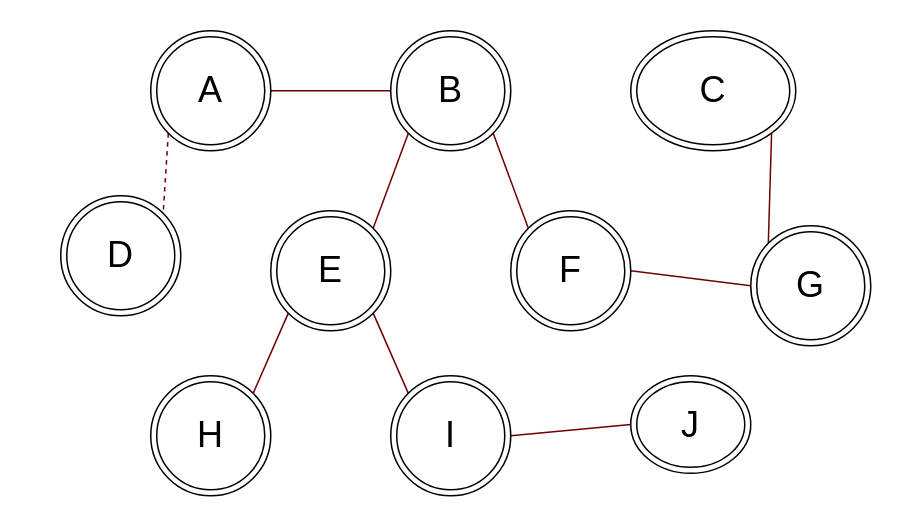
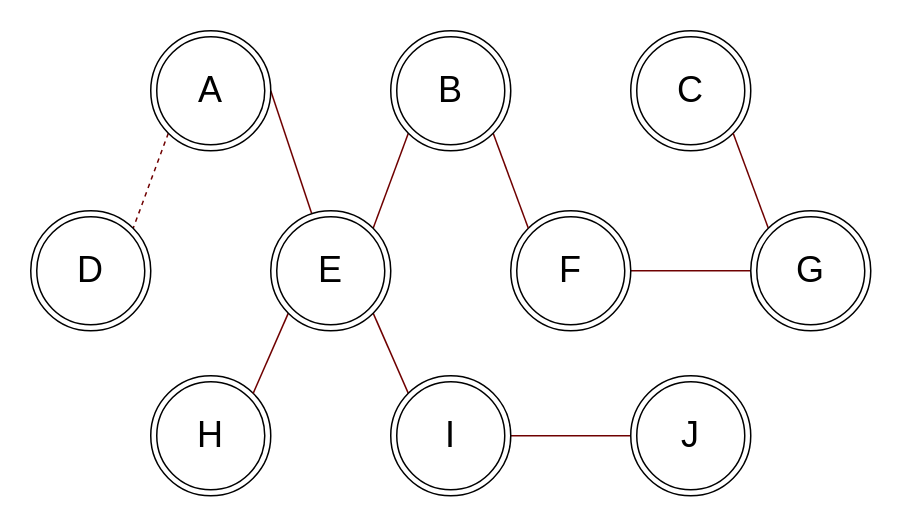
edge "A" -- "B": now "A" -- "E"
node "C": size 165x120 -> 120x120
node "D": moved (121, 256) -> (91, 271)
node "G": moved (811, 286) -> (811, 271)
node "J": size 120x98 -> 120x120
